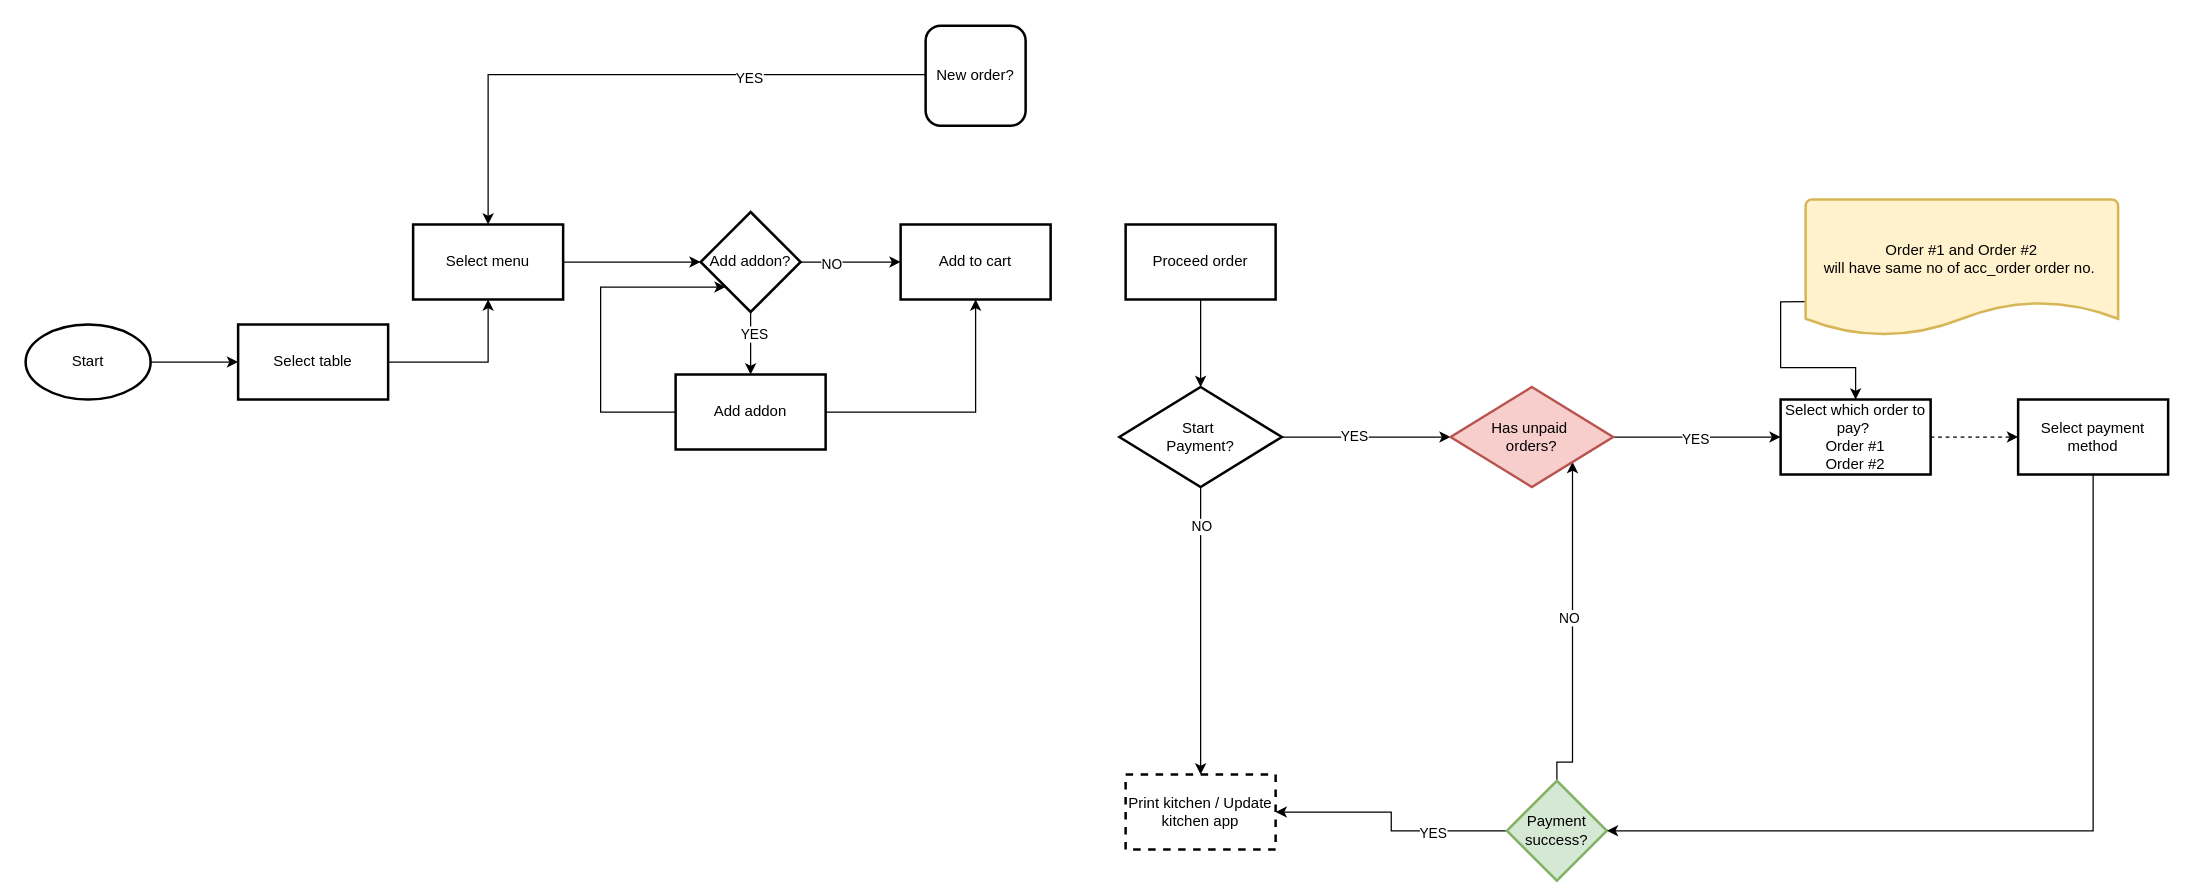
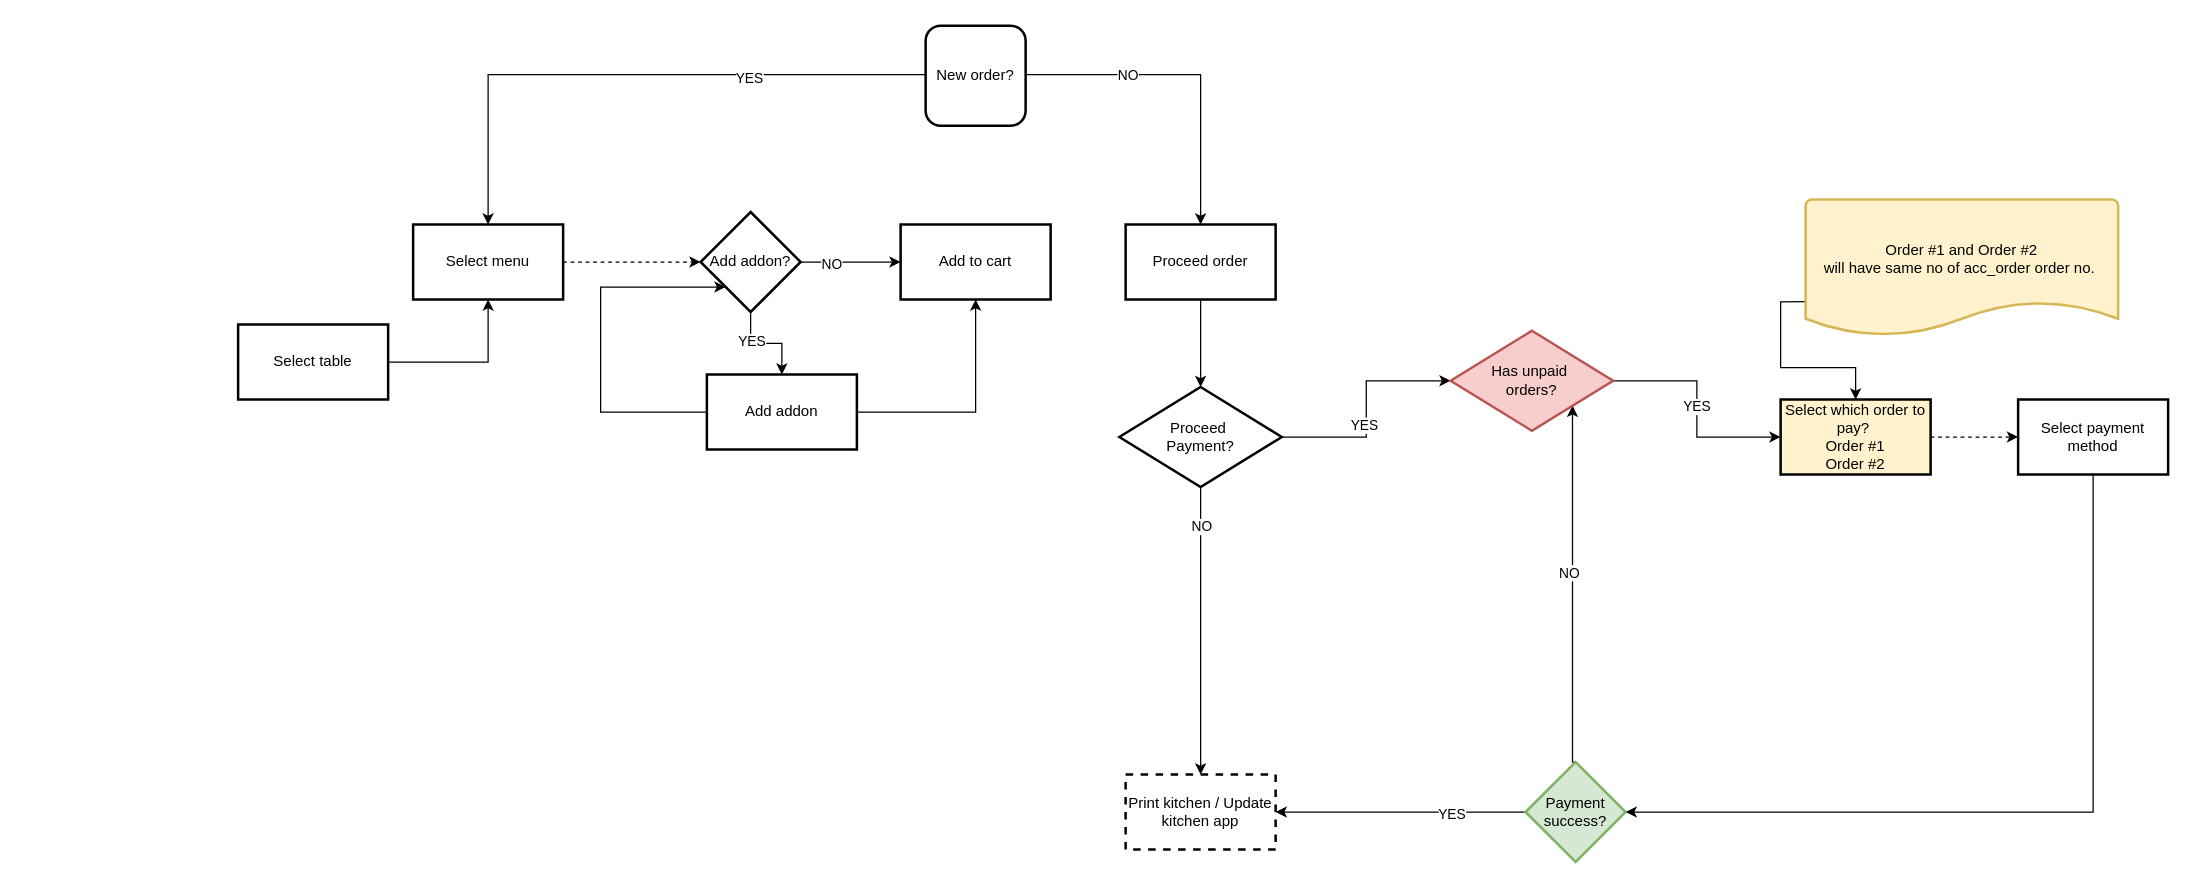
edge "New order?" -> "Proceed order": added, label "NO"
edge "Select menu" -> "Add addon?": style solid -> dashed
node "Start": removed
edge "Start" -> "Select table": removed
node "Add addon": moved (751, 412) -> (782, 412)
node "Start Payment?": label "Start Payment?" -> "Proceed Payment?"
node "Has unpaid orders?": moved (1532, 437) -> (1532, 381)
node "Select which order to pay? Order #1 Order #2": fillcolor #ffffff -> #fff2cc
node "Payment success?": moved (1557, 831) -> (1576, 812)
